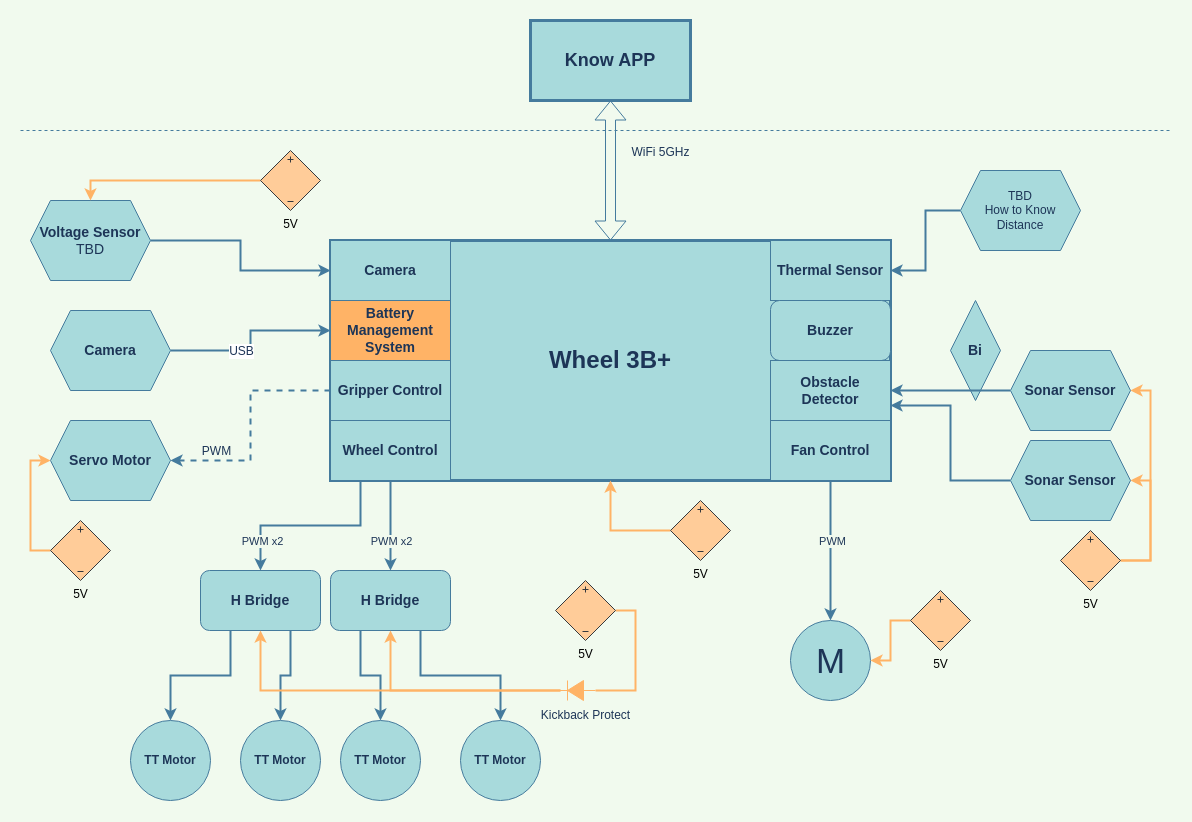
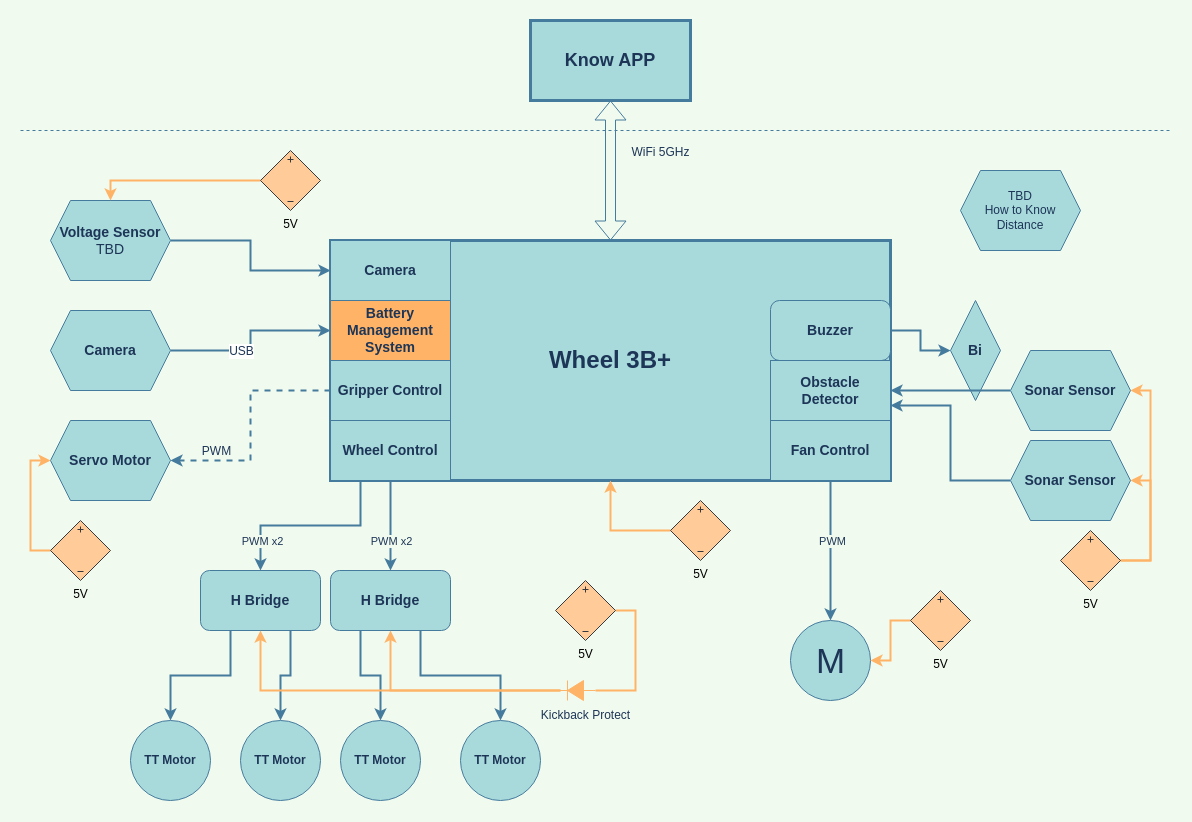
edge "TBD How to Know Distance" -> "Thermal Sensor": removed
node "Voltage Sensor TBD": moved (91, 241) -> (111, 241)
node "Thermal Sensor": removed
edge "Buzzer" -> "Bi": added
